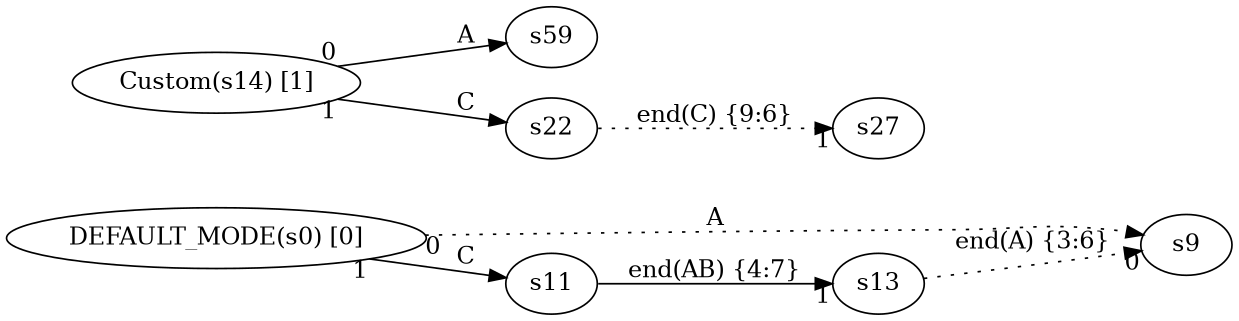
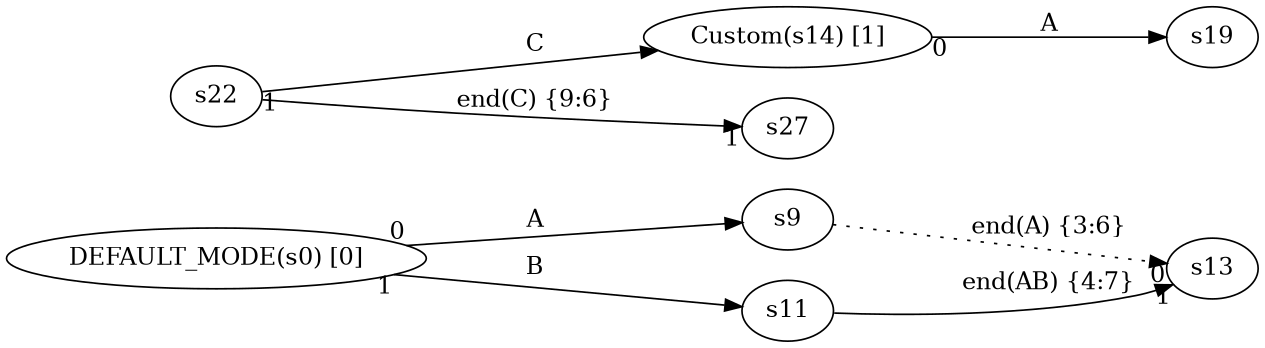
node "s59": label "s59" -> "s19"
edge "Custom(s14) [1]" -> "s22": reversed
edge "s22" -> "s27": style dotted -> solid
edge "DEFAULT_MODE(s0) [0]" -> "s9": style dotted -> solid
edge "DEFAULT_MODE(s0) [0]" -> "s11": label "C" -> "B"
edge "s13" -> "s9": reversed
